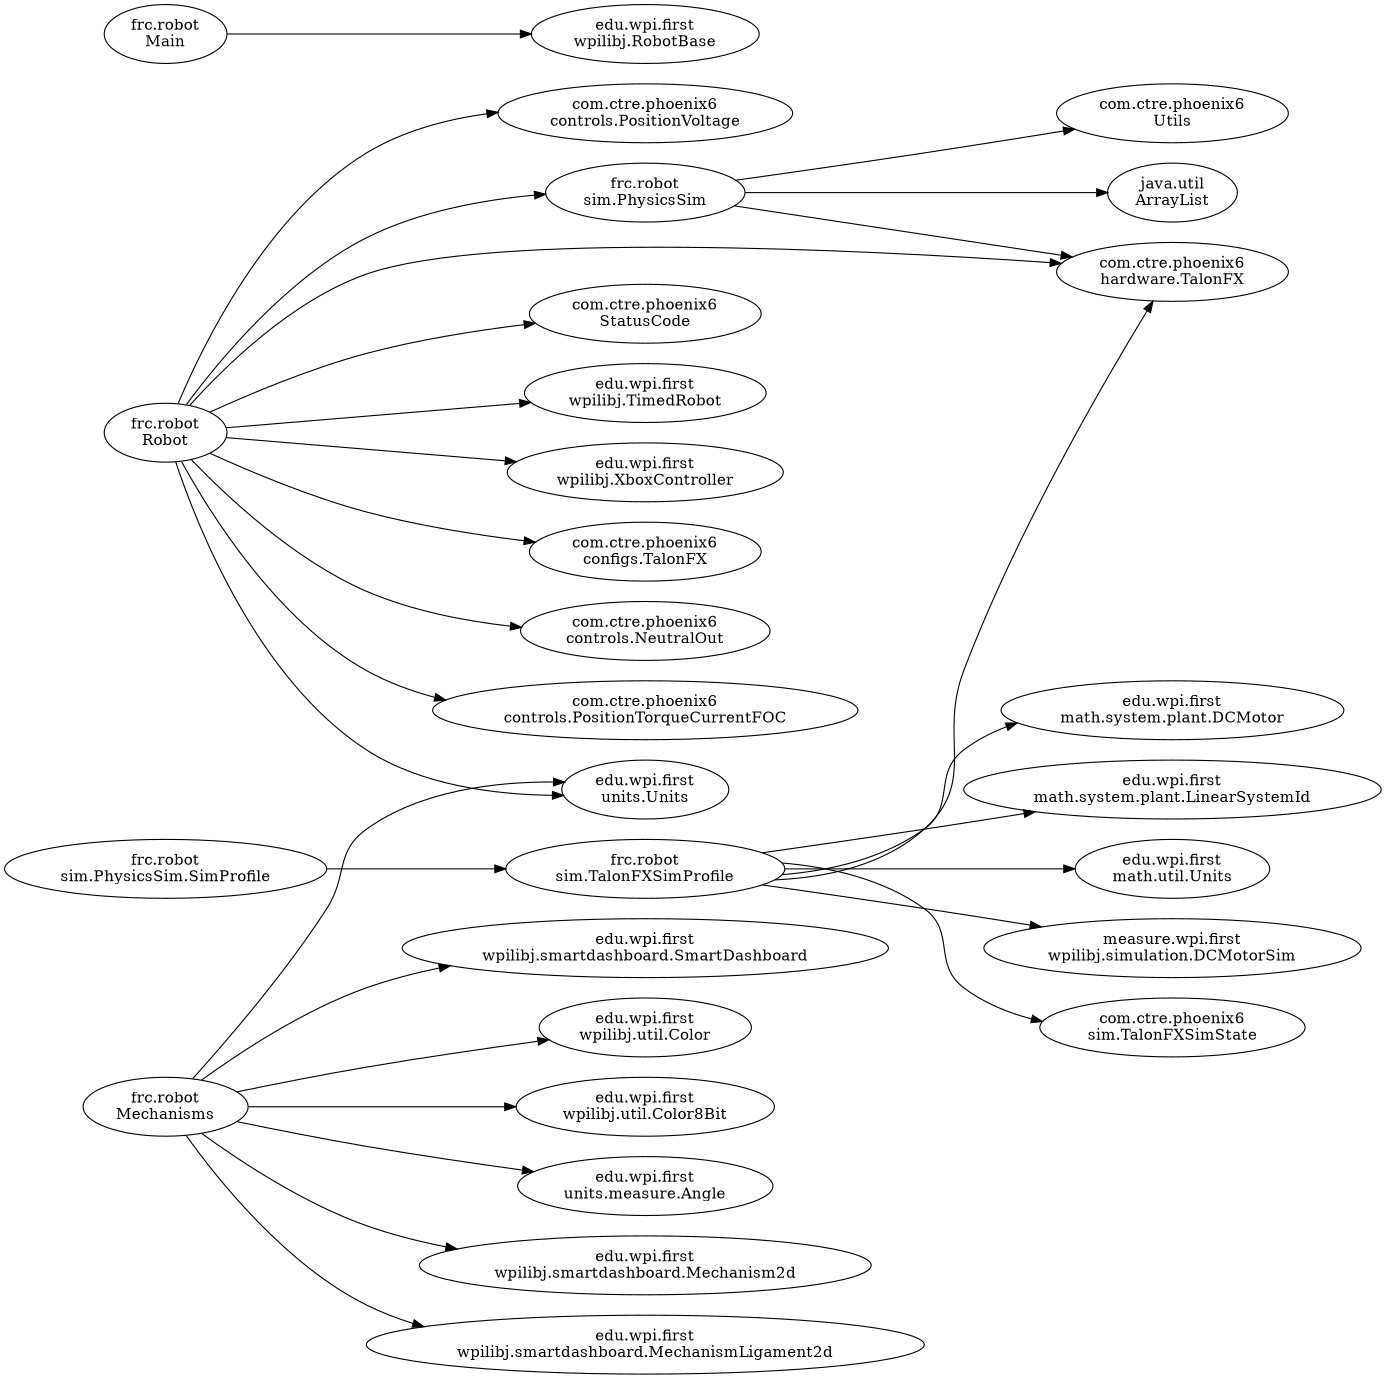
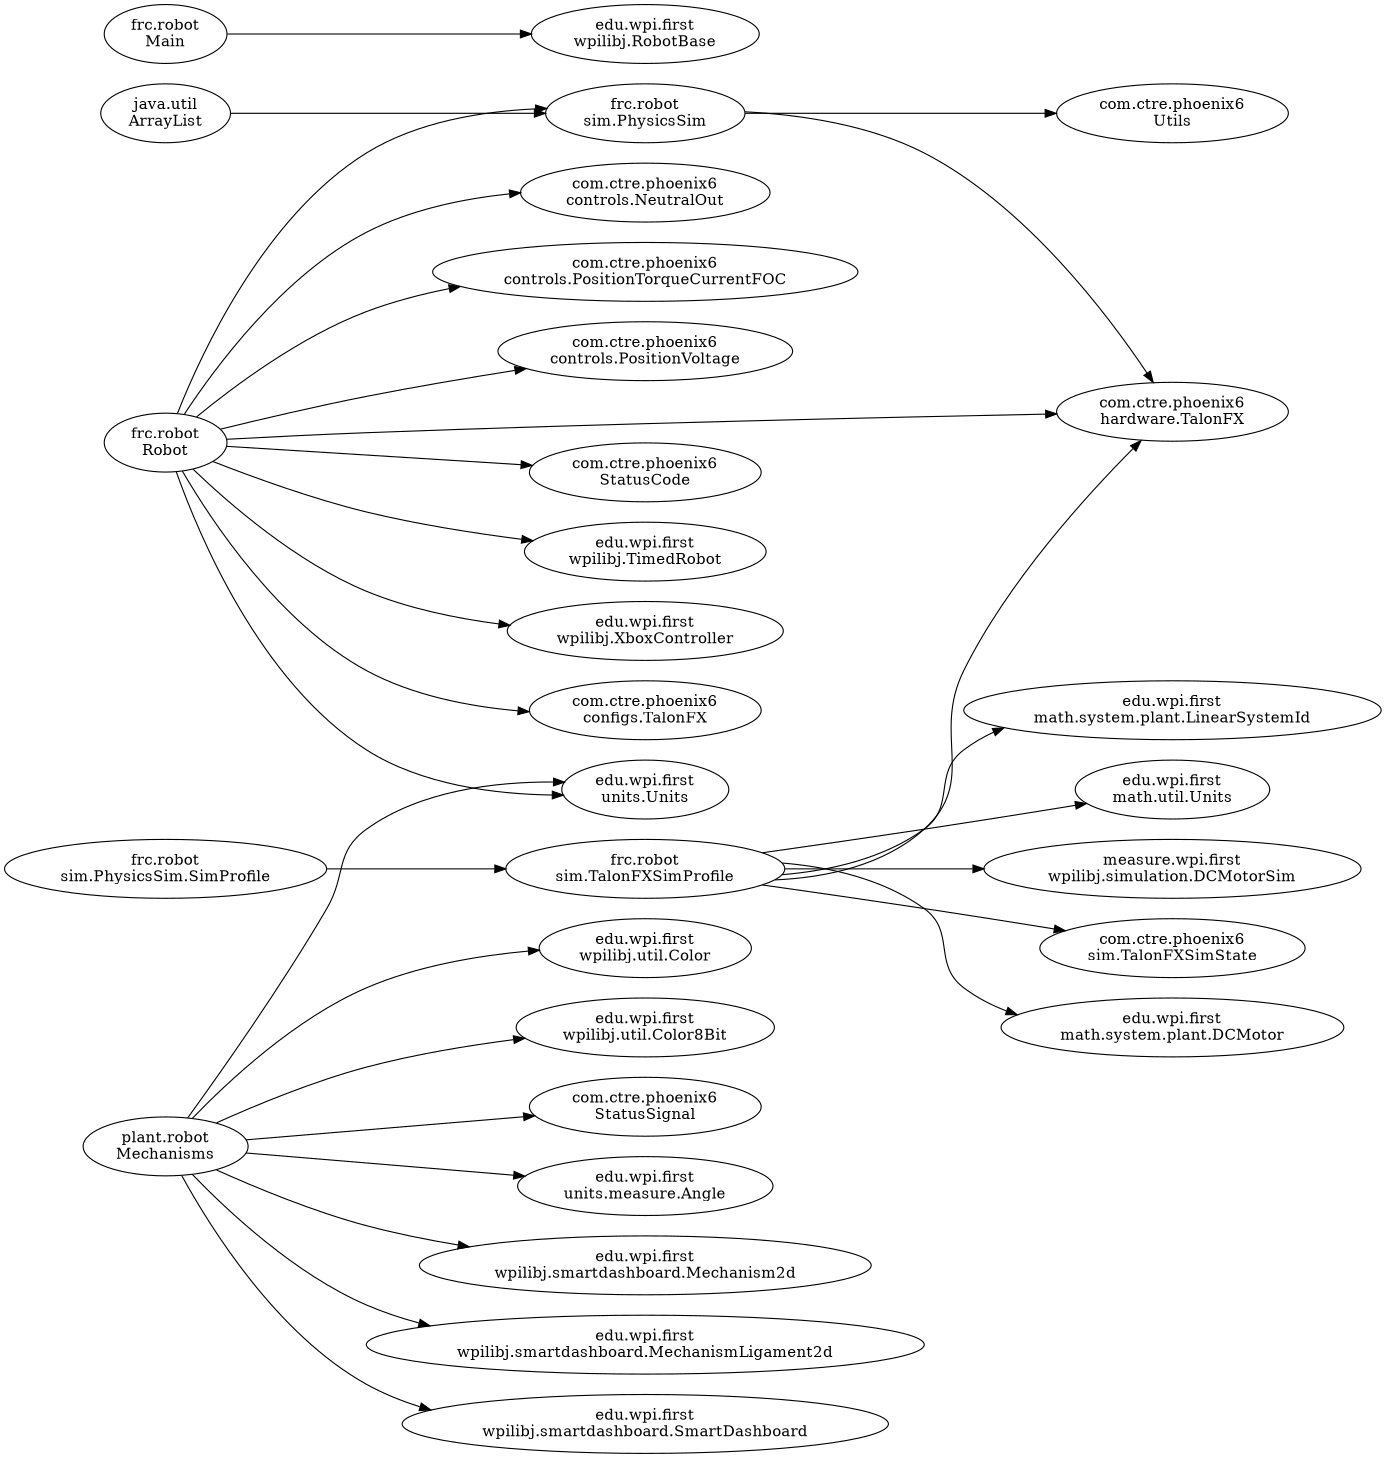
edge "frc.robot sim.PhysicsSim" -> "java.util ArrayList": reversed
node "frc.robot Mechanisms": label "frc.robot Mechanisms" -> "plant.robot Mechanisms"
node "com.ctre.phoenix6 StatusSignal": added
